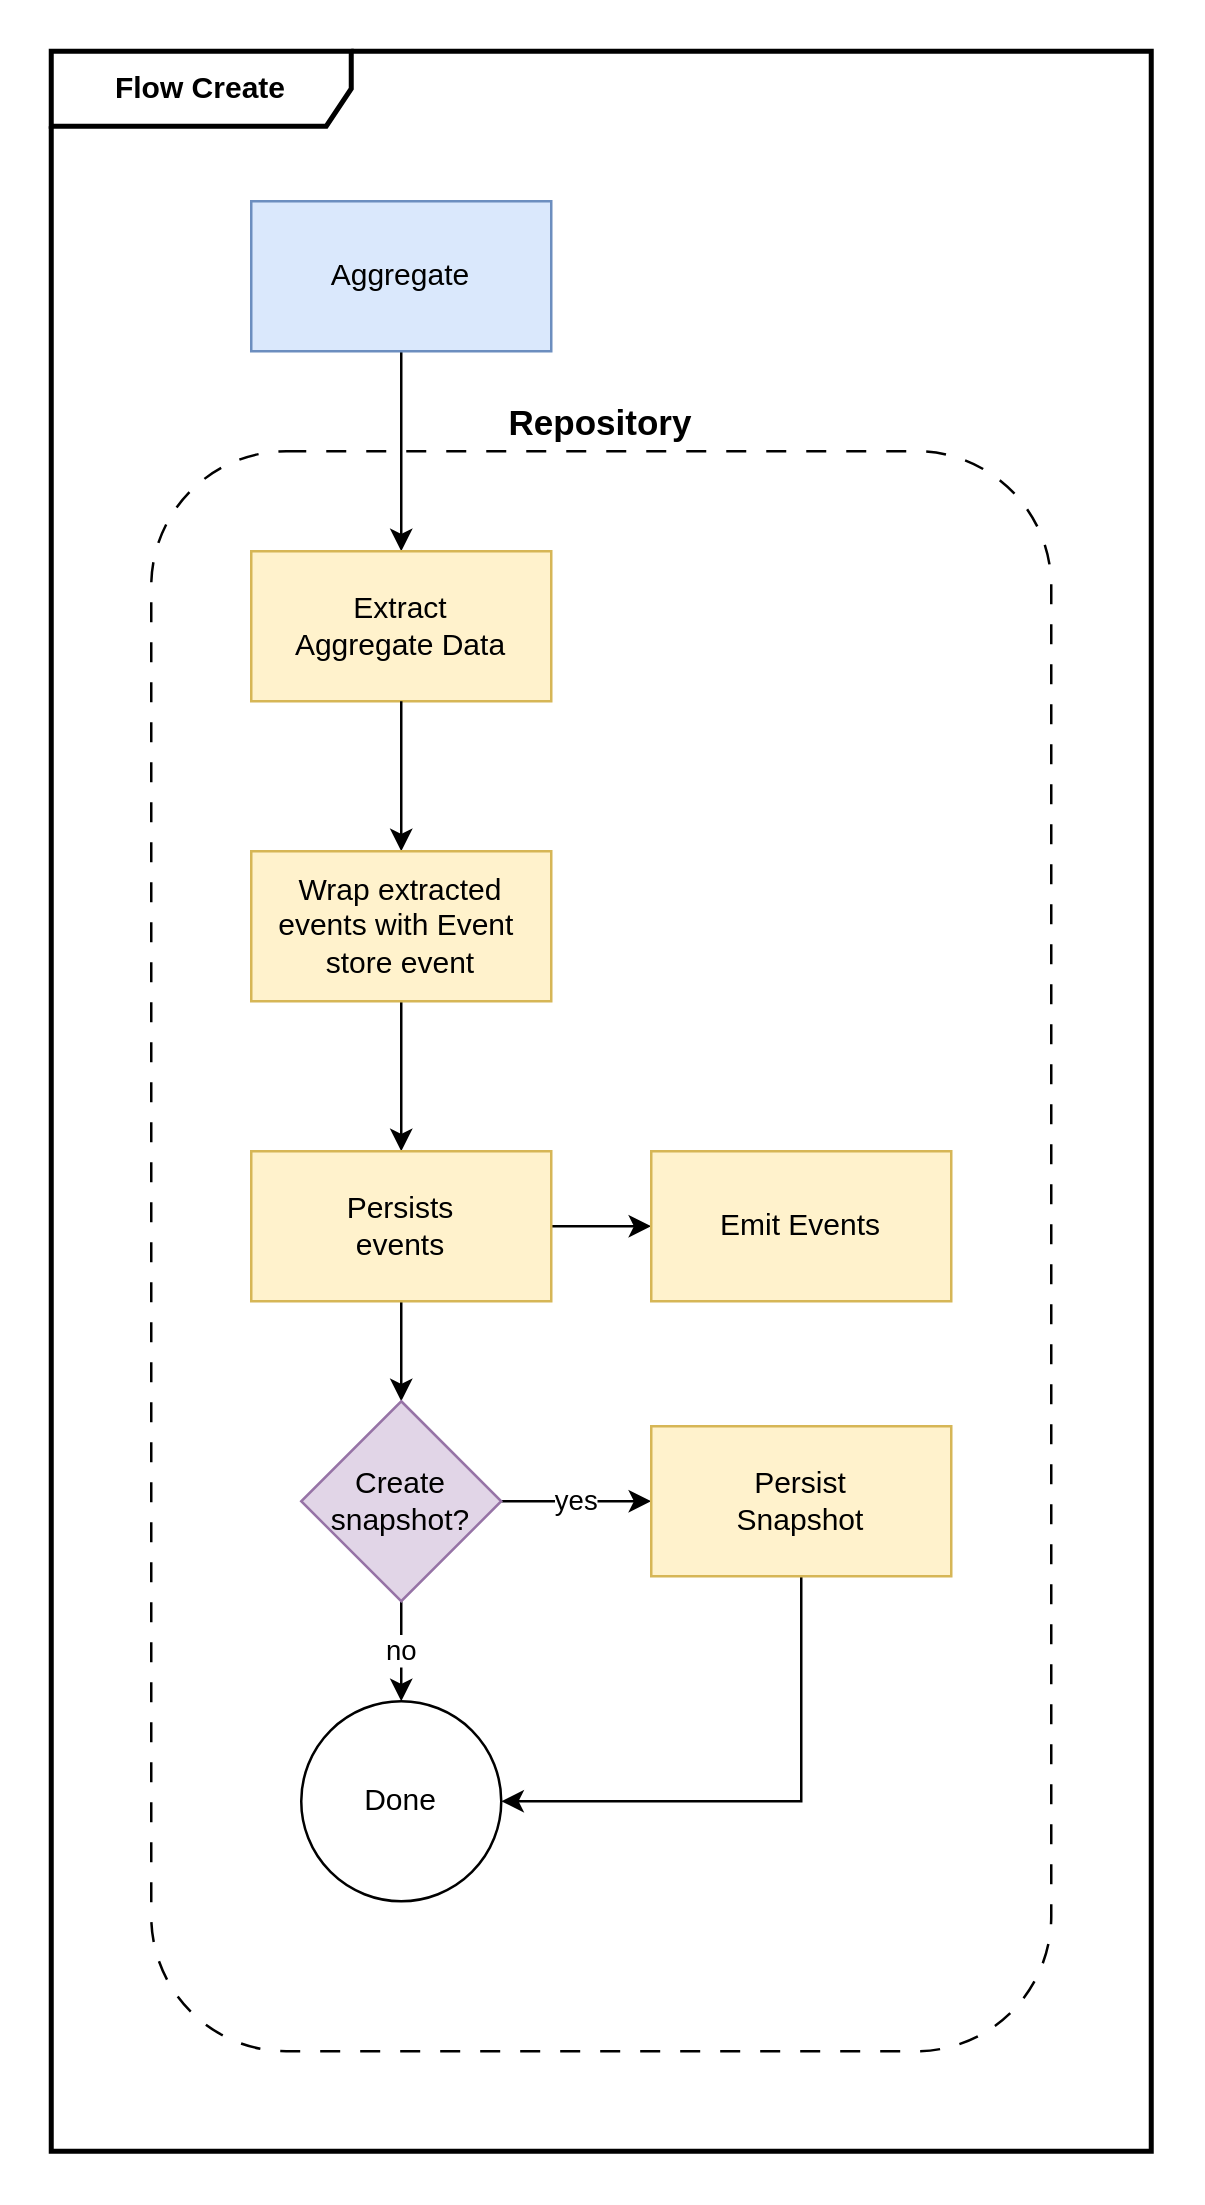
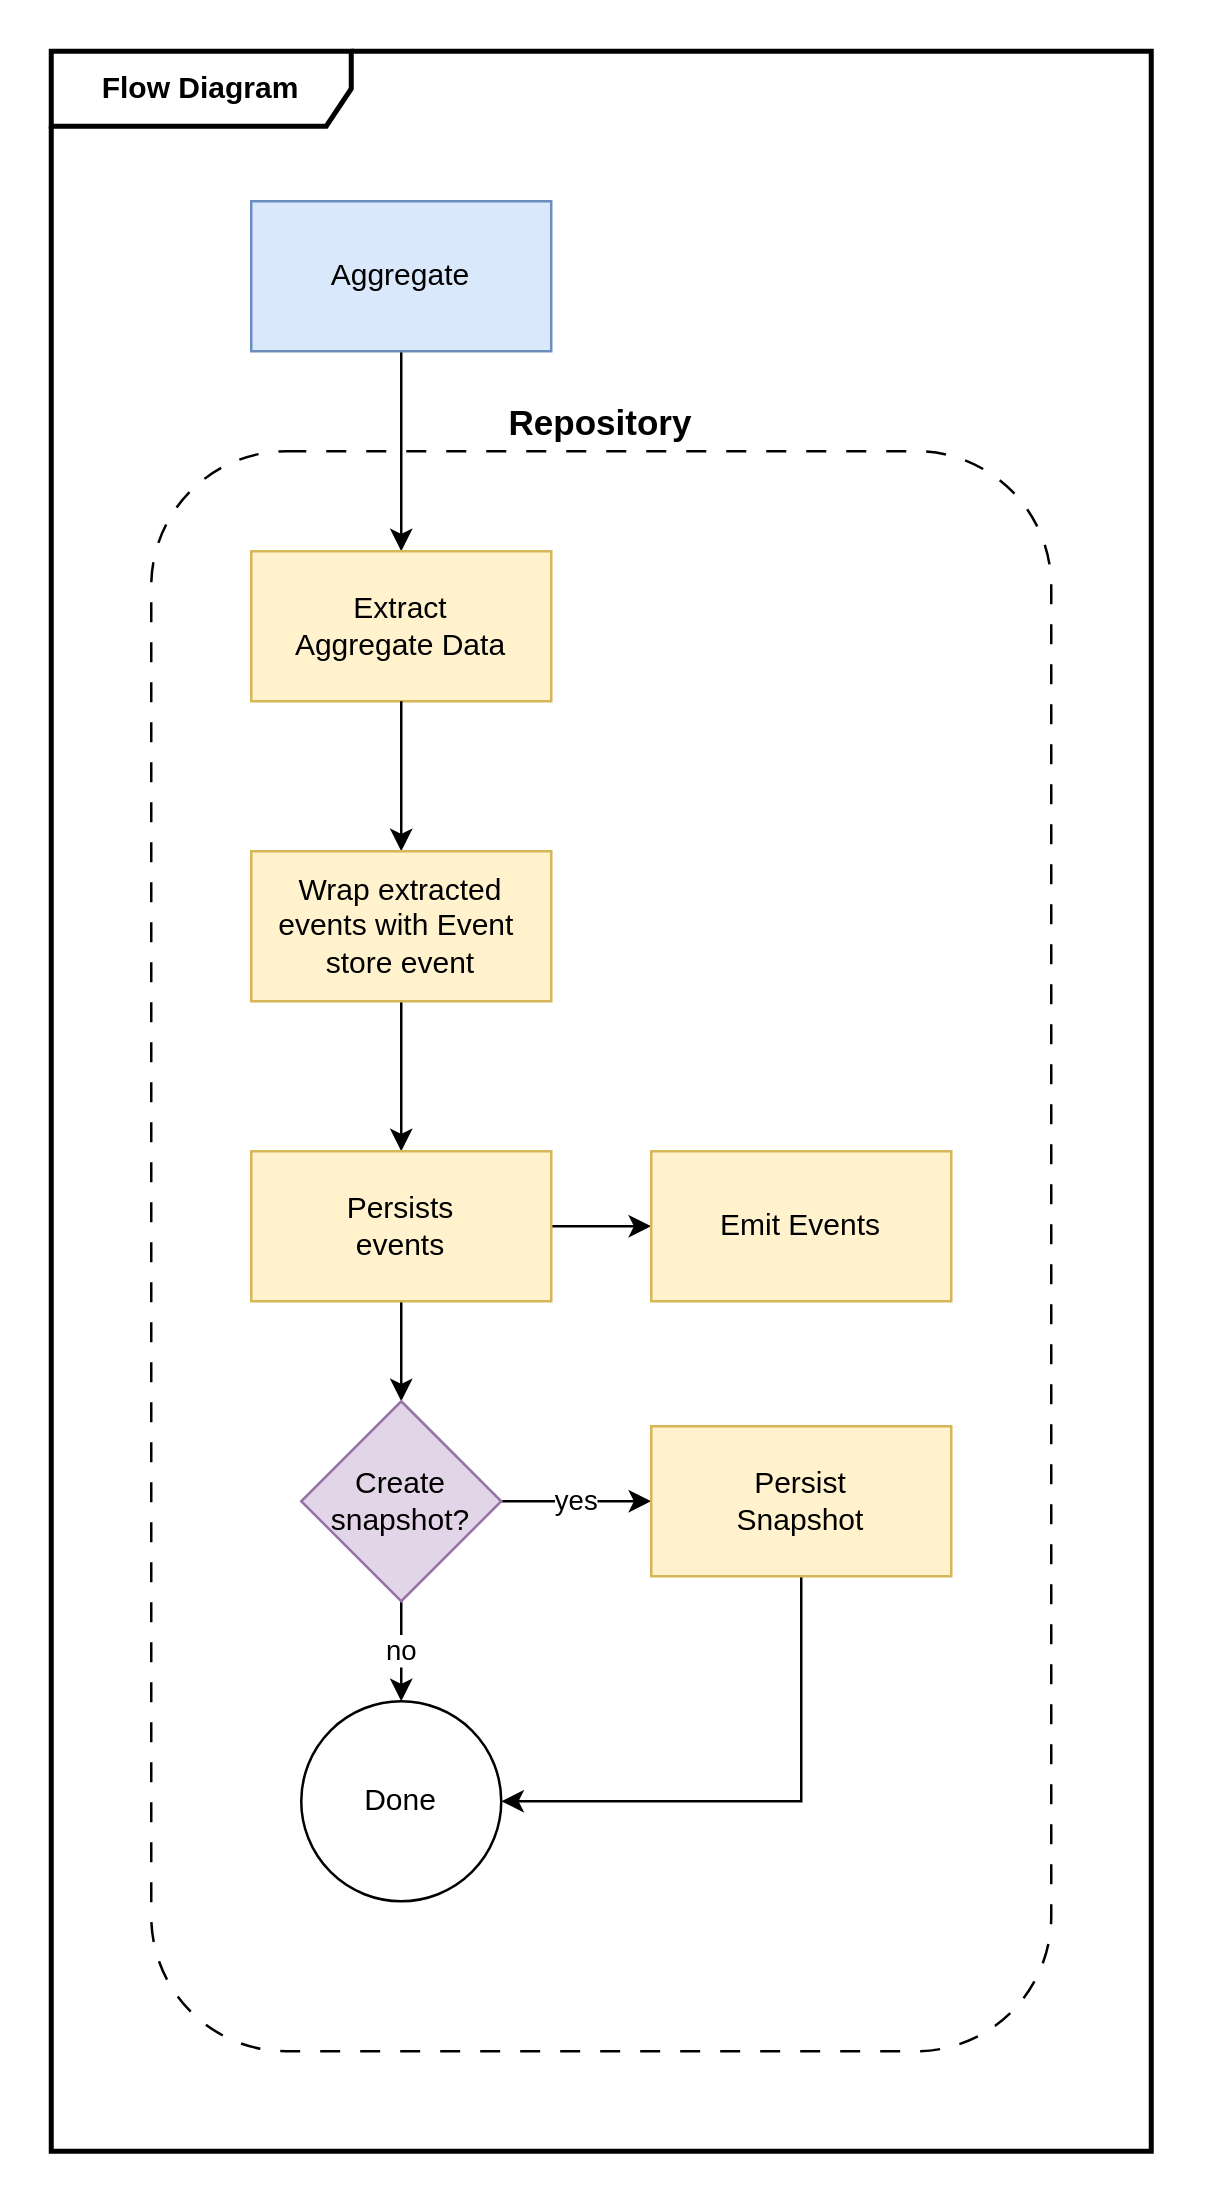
node "Flow Create": label "Flow Create" -> "Flow Diagram"
